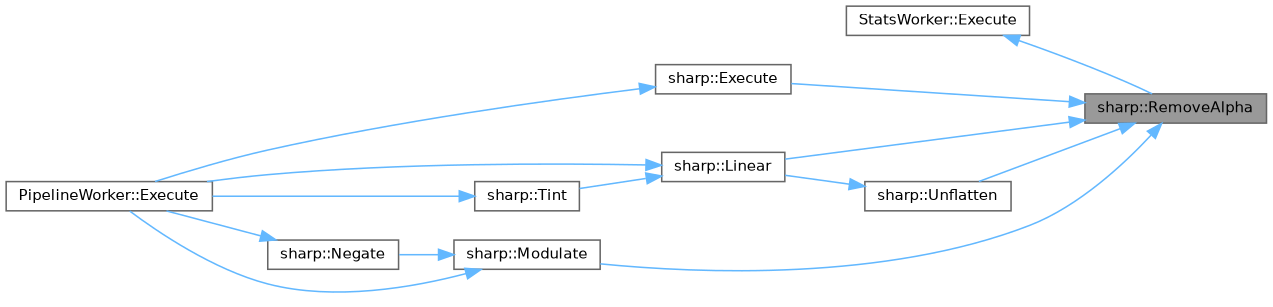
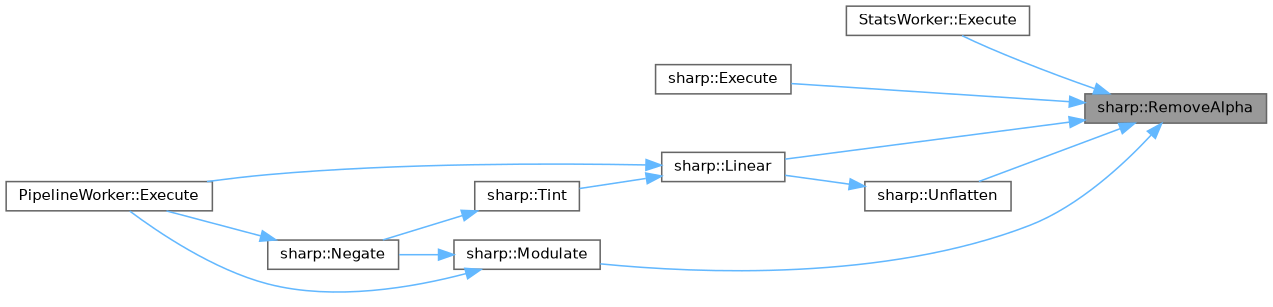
edge "sharp::RemoveAlpha" -> "StatsWorker::Execute": reversed
edge "PipelineWorker::Execute" -> "sharp::Execute": removed
edge "PipelineWorker::Execute" -> "sharp::Tint": now "sharp::Negate" -> "sharp::Tint"
